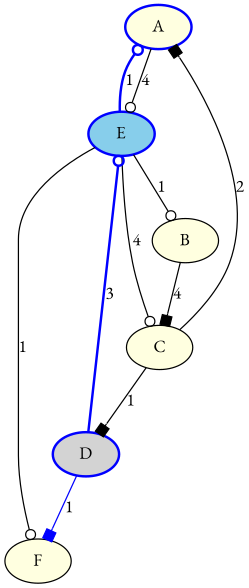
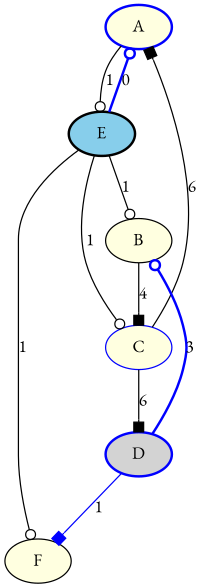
edge "E" -> "A": label "1" -> "0"
edge "A" -> "E": label "4" -> "1"
node "E": color blue -> black
edge "C" -> "A": label "2" -> "6"
edge "E" -> "C": label "4" -> "1"
edge "D" -> "E": now "D" -> "B"
node "C": color black -> blue
edge "C" -> "D": label "1" -> "6"
